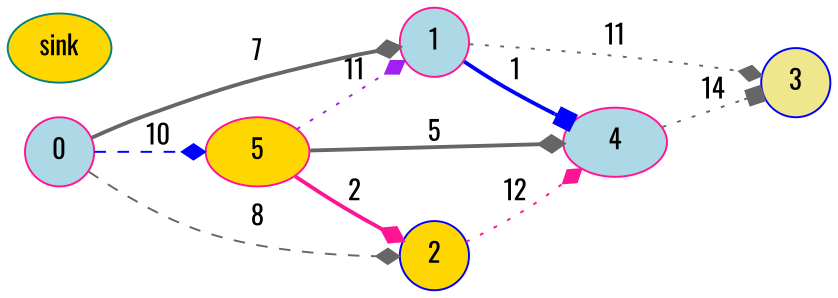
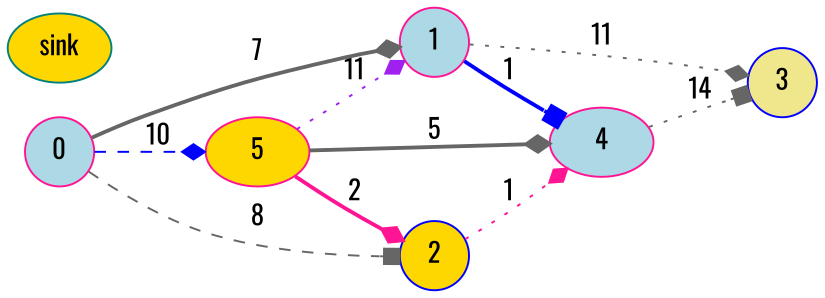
edge "2" -> "4": label "12" -> "1"
edge "0" -> "2": arrowhead diamond -> box
